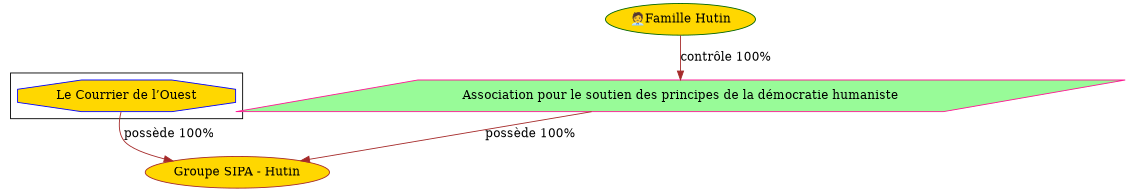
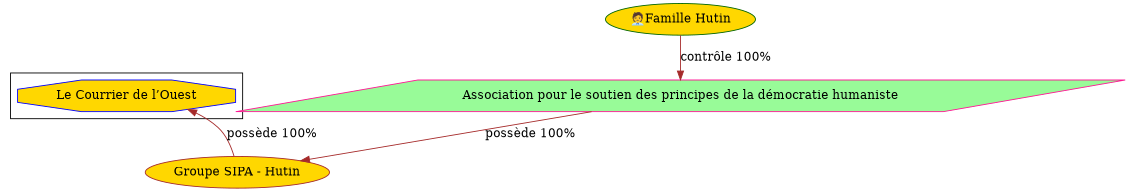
edge "Le Courrier de l’Ouest" -> "Groupe SIPA - Hutin": reversed
